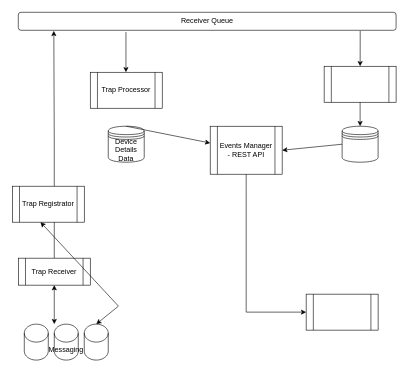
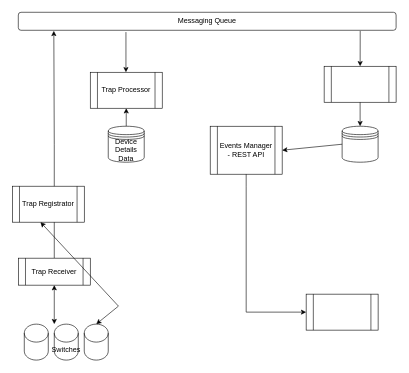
node "Receiver Queue": label "Receiver Queue" -> "Messaging Queue"
edge "Device Details Data" -> "Events Manager - REST API": now "Device Details Data" -> "Trap Processor"
node "Messaging": label "Messaging" -> "Switches"
